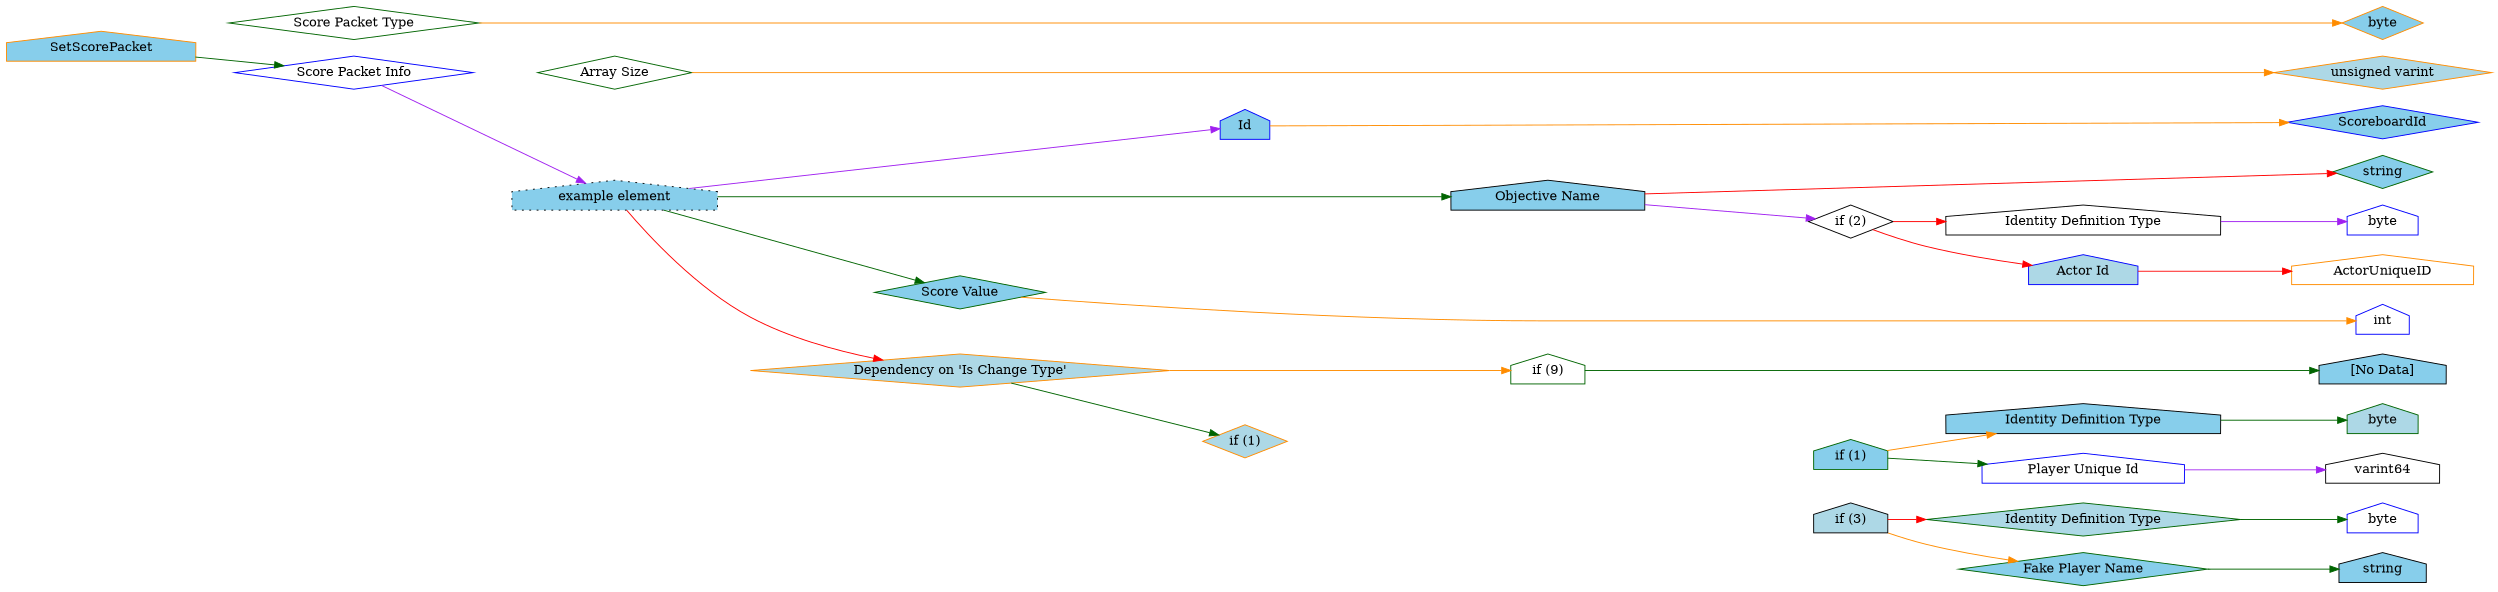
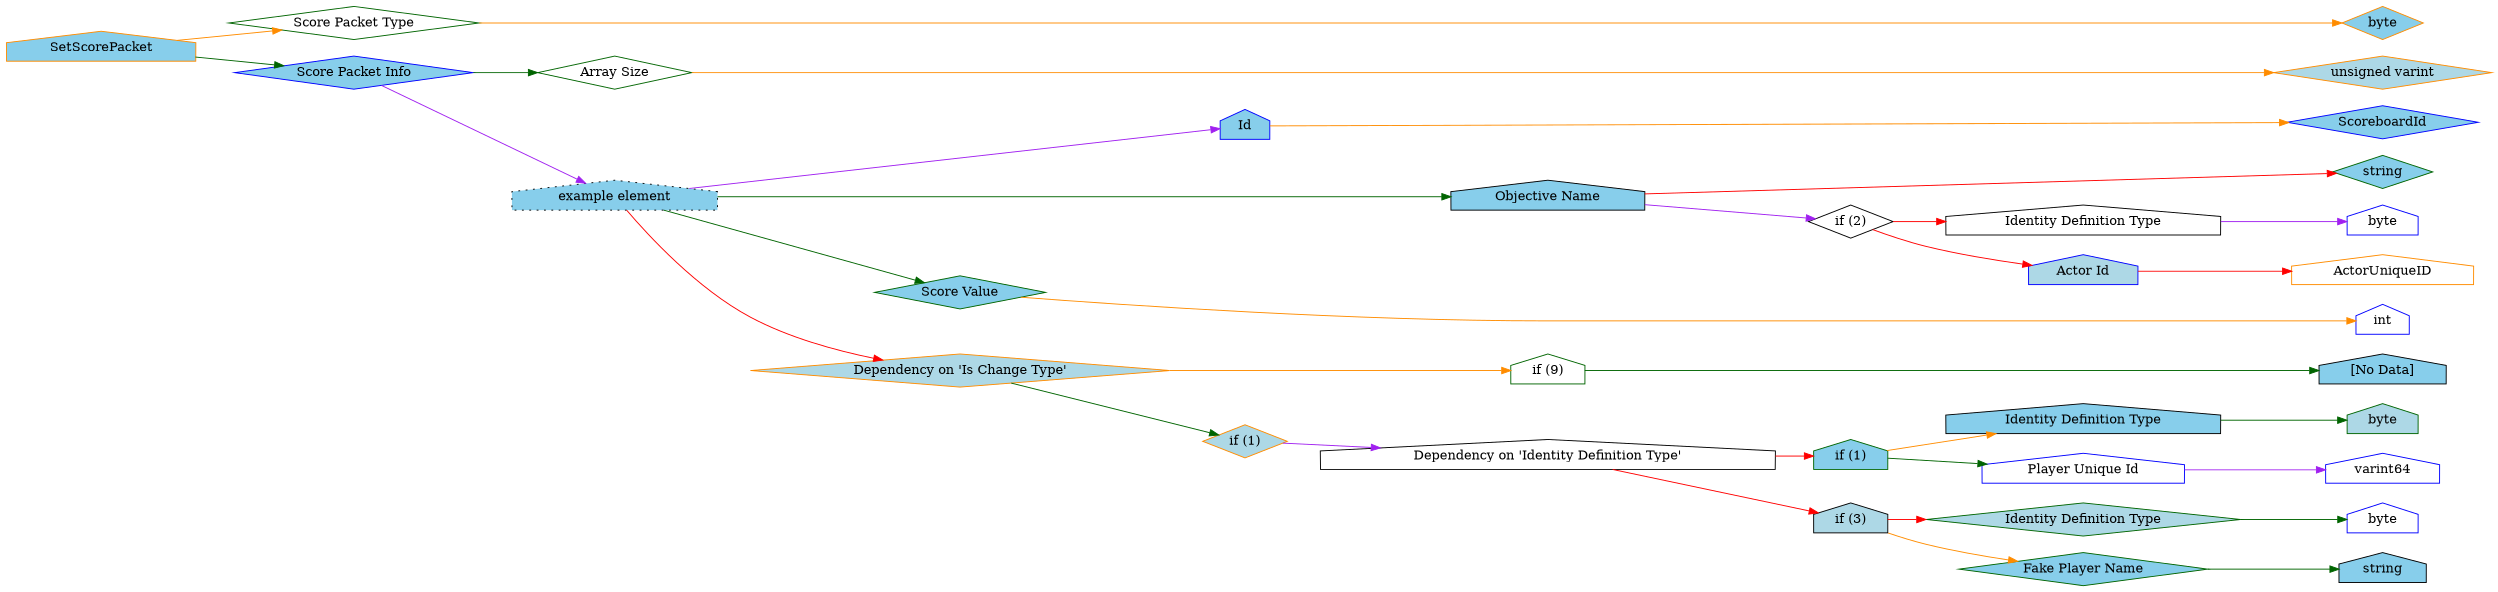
edge "SetScorePacket" -> "Score Packet Type": added
node "Score Packet Info": fillcolor white -> skyblue
edge "Score Packet Info" -> "Array Size": added
node "Dependency on 'Identity Definition Type'": added
node "varint64": color black -> blue
